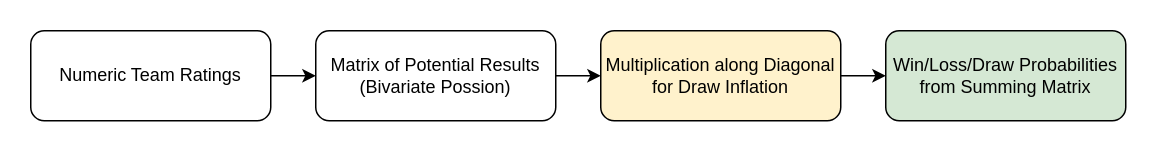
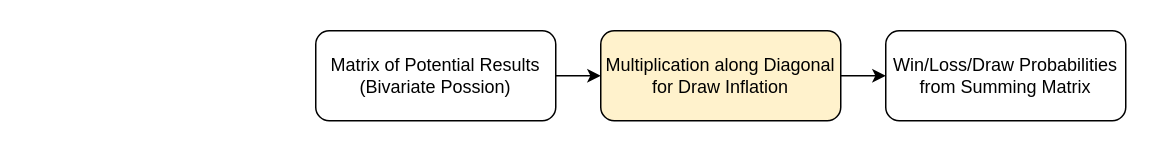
node "Numeric Team Ratings": removed
edge "Numeric Team Ratings" -> "Matrix of Potential Results (Bivariate Possion)": removed
node "Win/Loss/Draw Probabilities from Summing Matrix": fillcolor #d5e8d4 -> #ffffff
